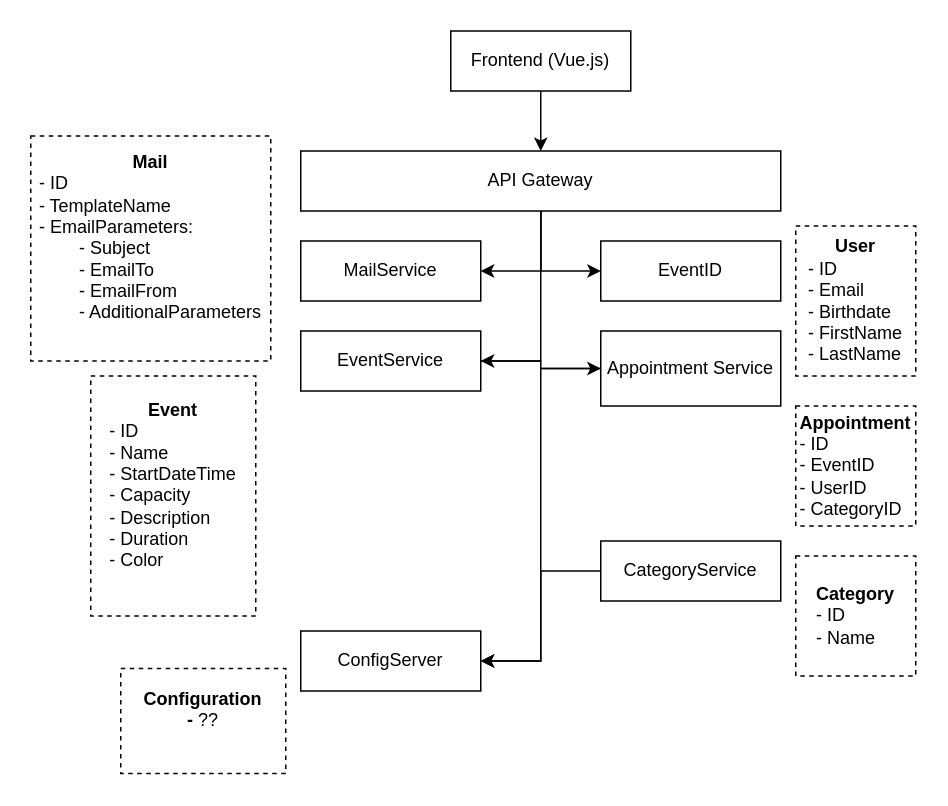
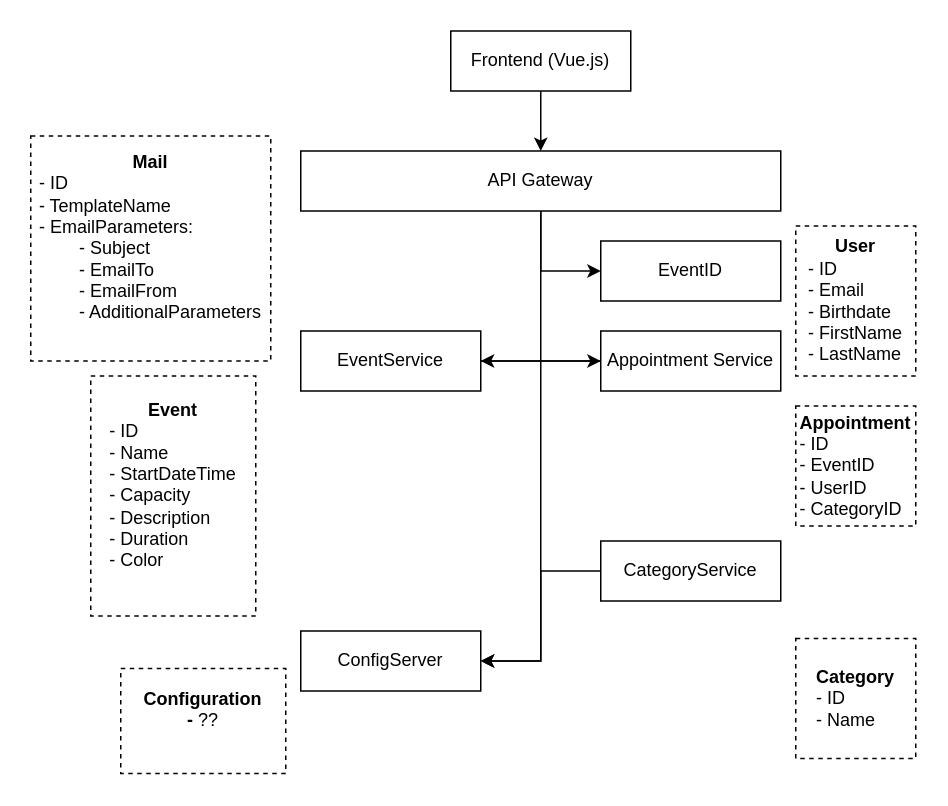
node "MailService": removed
edge "API Gateway" -> "MailService": removed
node "Appointment Service": size 180x75 -> 180x60
node "Category - ID - Name": moved (856, 616) -> (856, 698)
